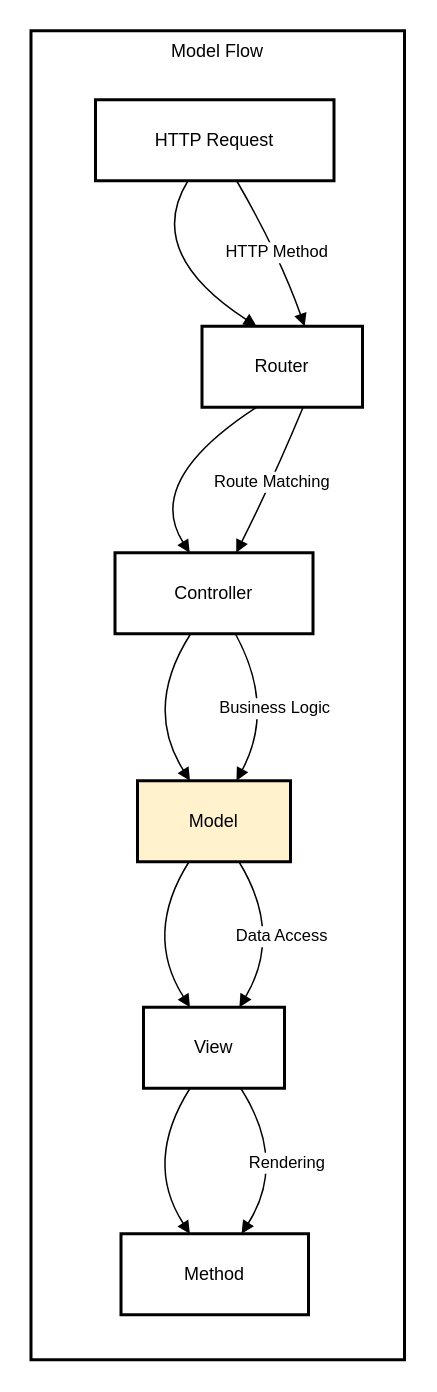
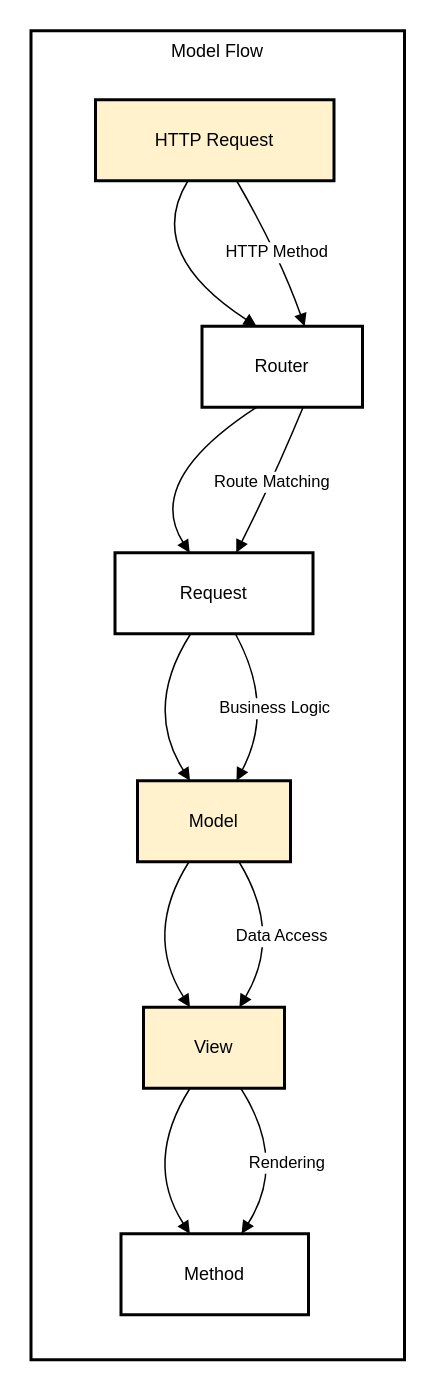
node "HTTP Request": fillcolor #ffffff -> #fff2cc
node "Controller": label "Controller" -> "Request"
node "View": fillcolor #ffffff -> #fff2cc
